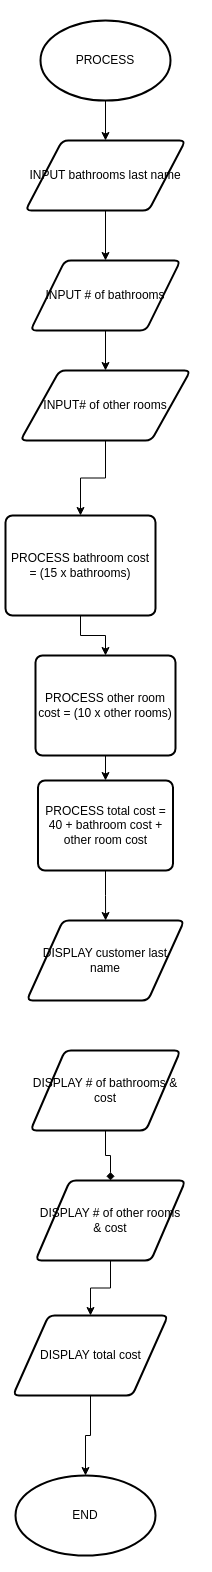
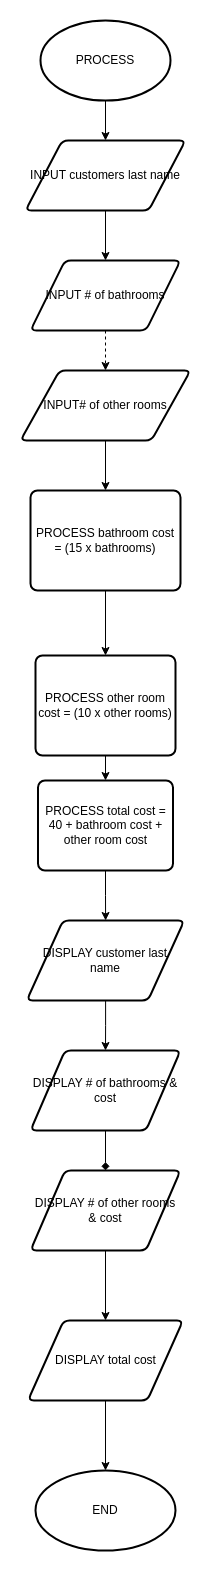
node "INPUT bathrooms last name": label "INPUT bathrooms last name" -> "INPUT customers last name"
edge "INPUT # of bathrooms" -> "INPUT# of other rooms": style solid -> dashed
node "PROCESS bathroom cost = (15 x bathrooms)": moved (81, 566) -> (106, 541)
edge "DISPLAY customer last name" -> "DISPLAY # of bathrooms & cost": added
node "DISPLAY # of other rooms & cost": moved (111, 1221) -> (106, 1211)
node "DISPLAY total cost": moved (91, 1356) -> (106, 1361)
node "END": moved (86, 1516) -> (106, 1511)
